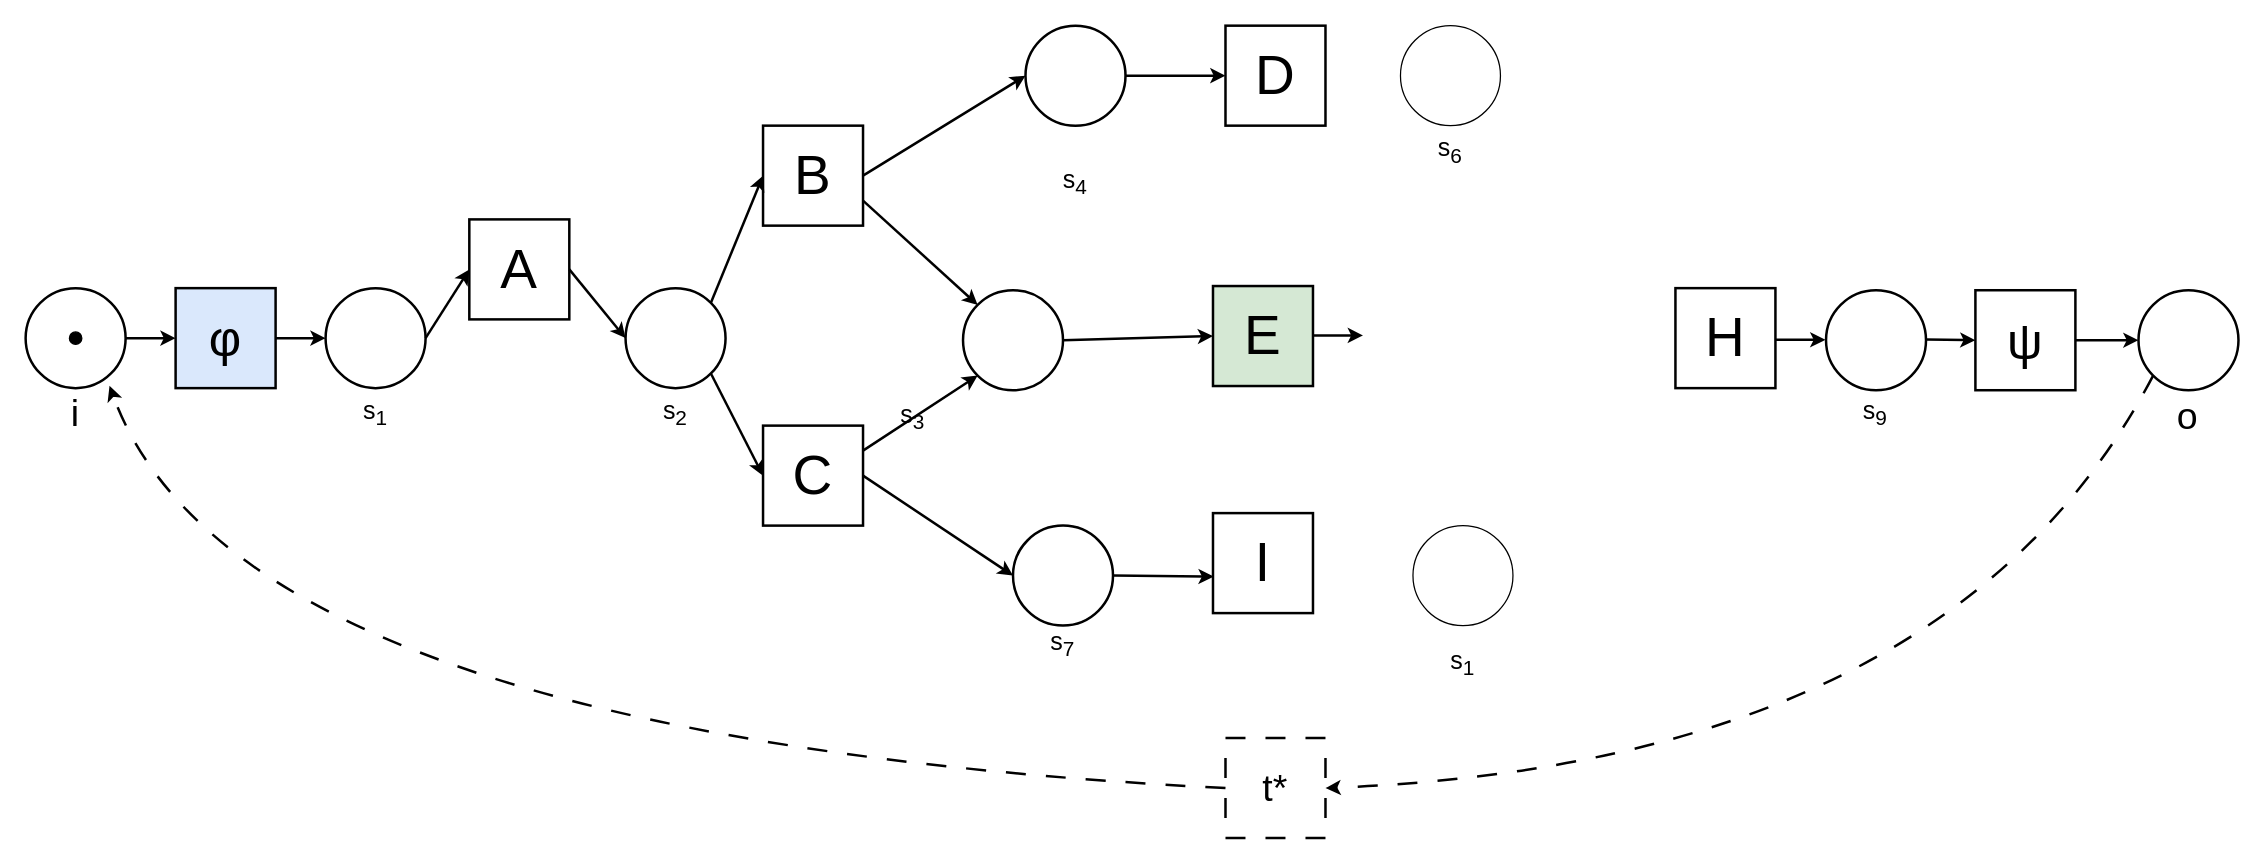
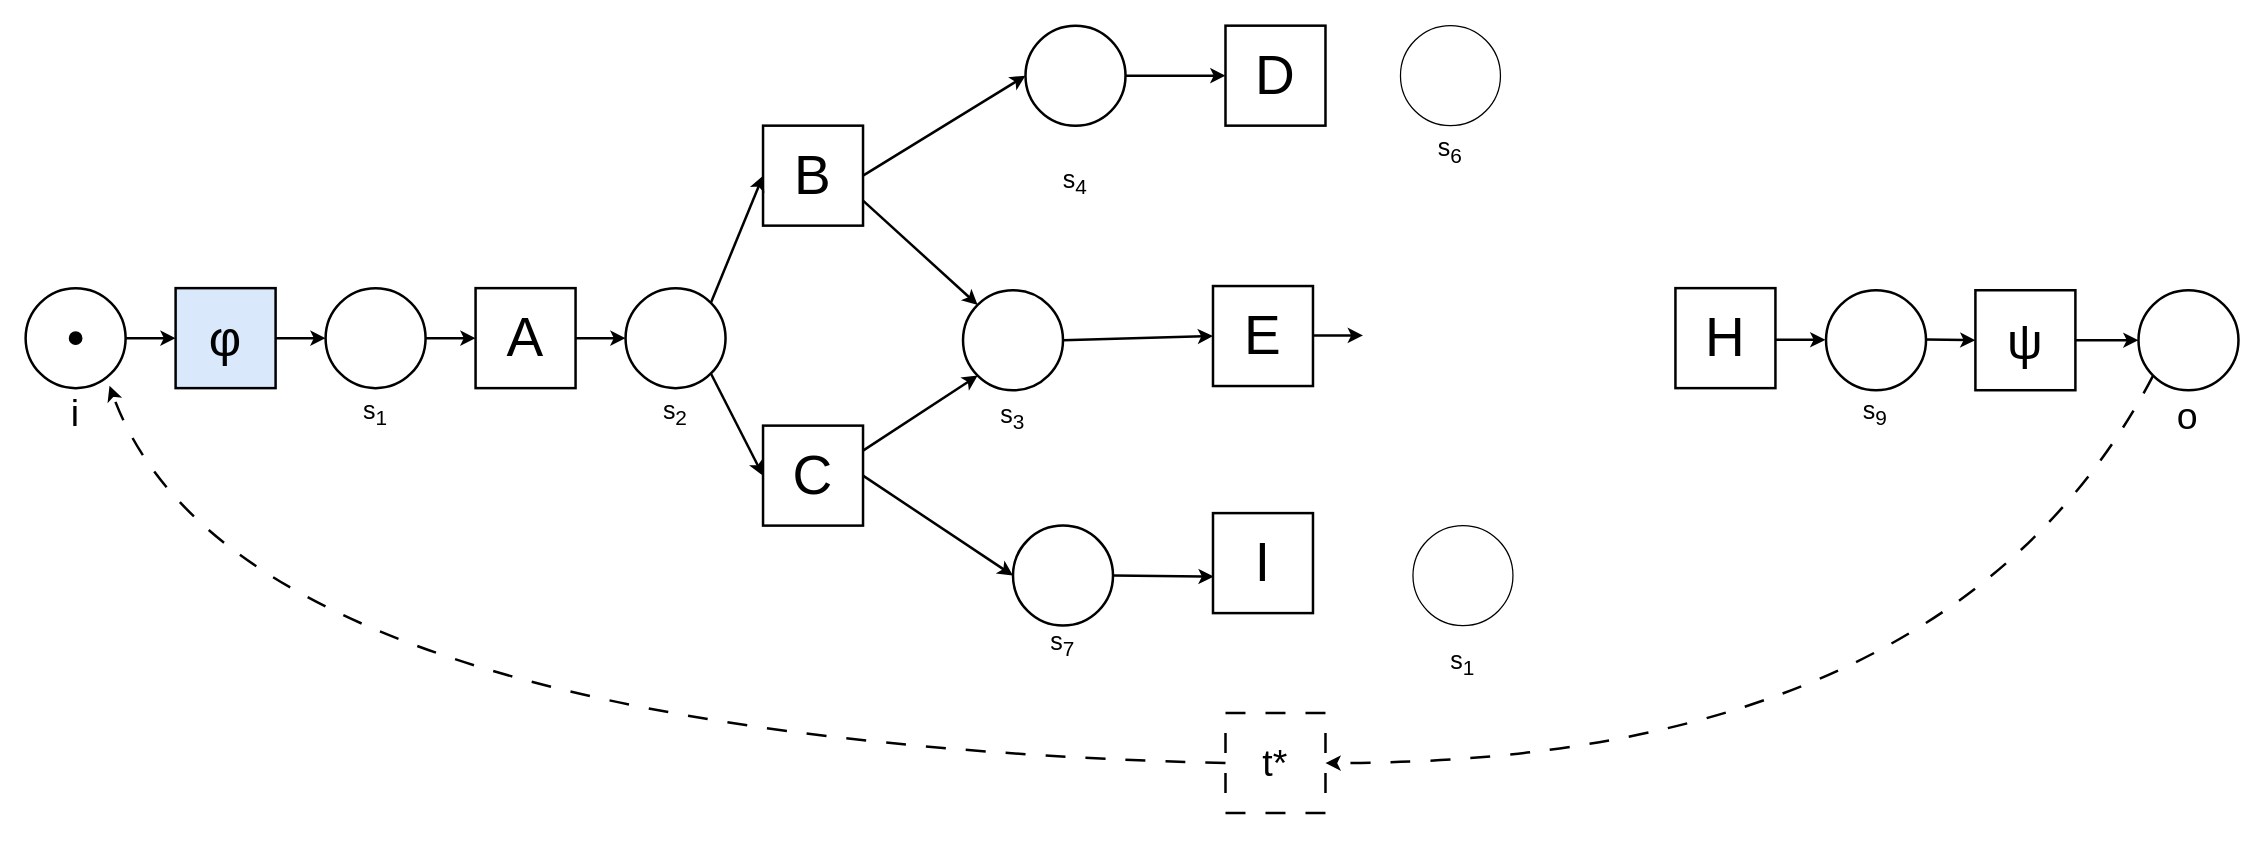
node "A": moved (519, 269) -> (526, 338)
node "E": fillcolor #d5e8d4 -> #ffffff
node "s3": moved (913, 417) -> (1013, 417)
node "t*": moved (1276, 788) -> (1276, 763)
